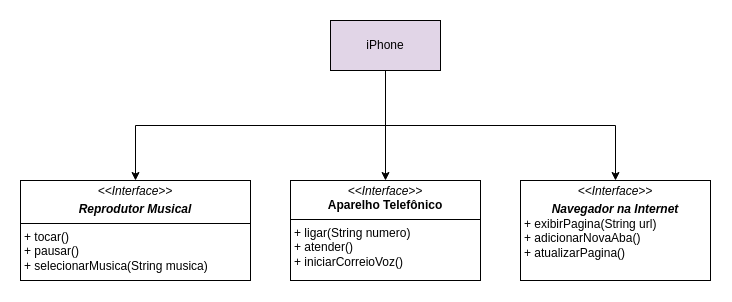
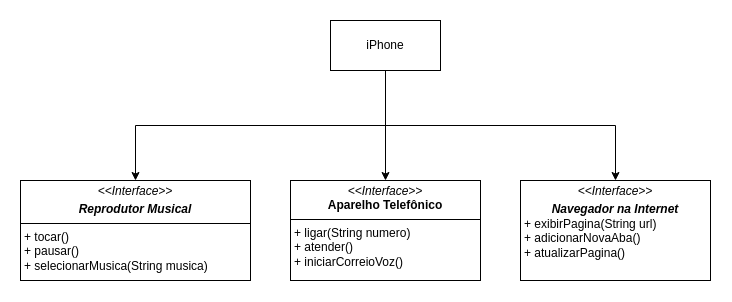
node "iPhone": fillcolor #e1d5e7 -> #ffffff
